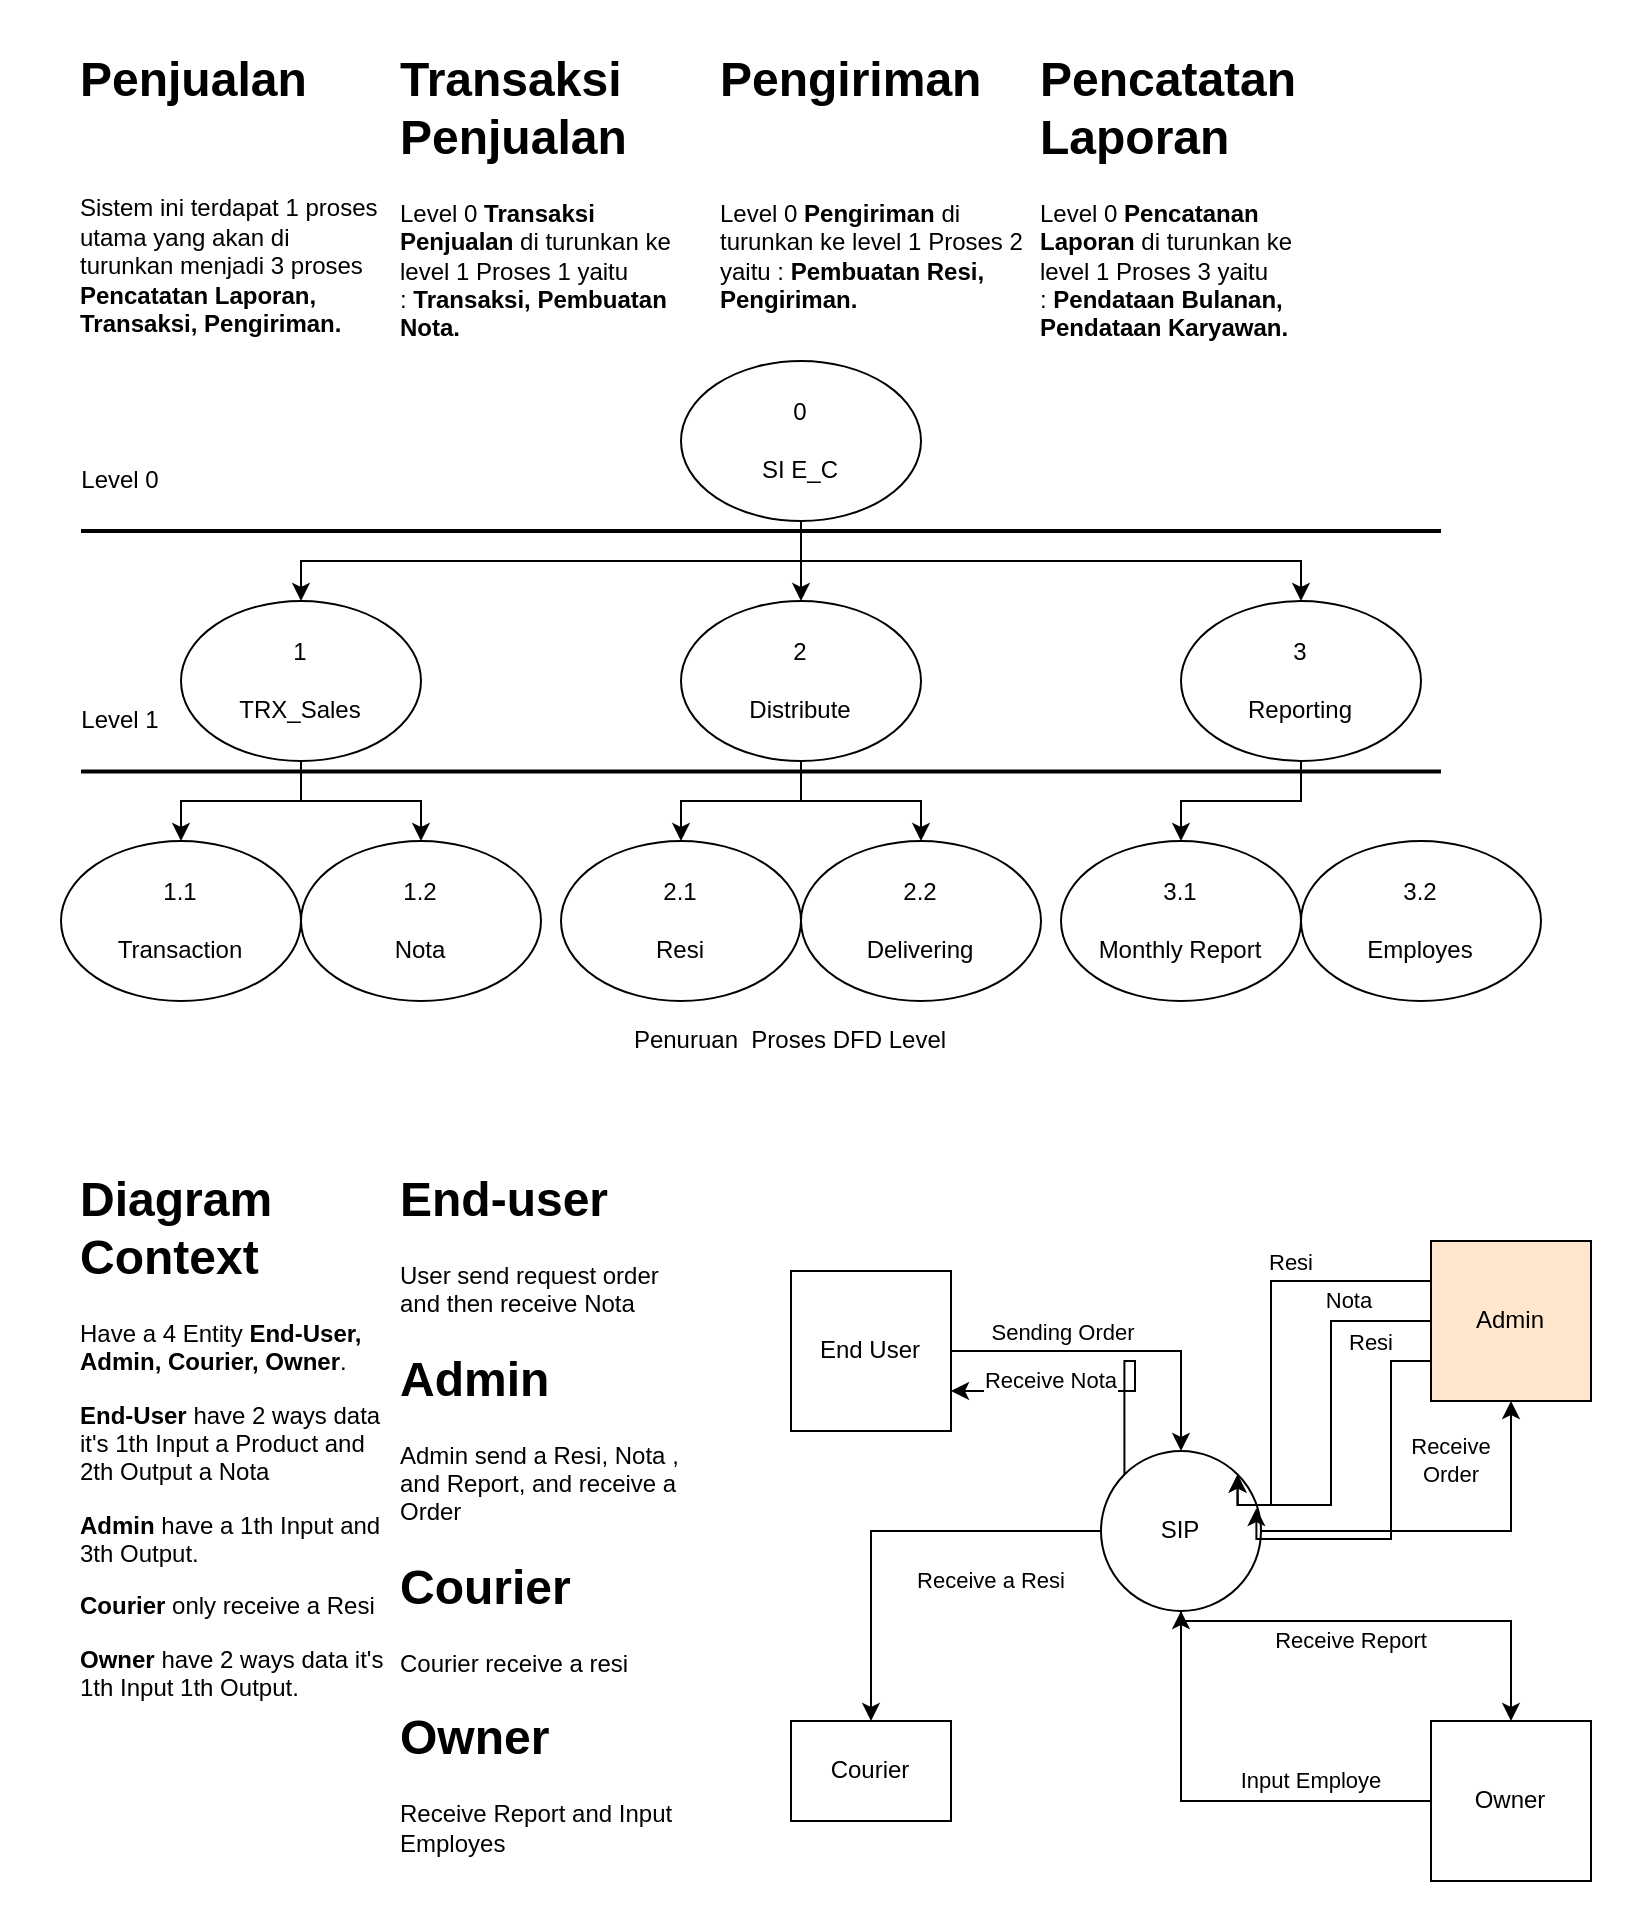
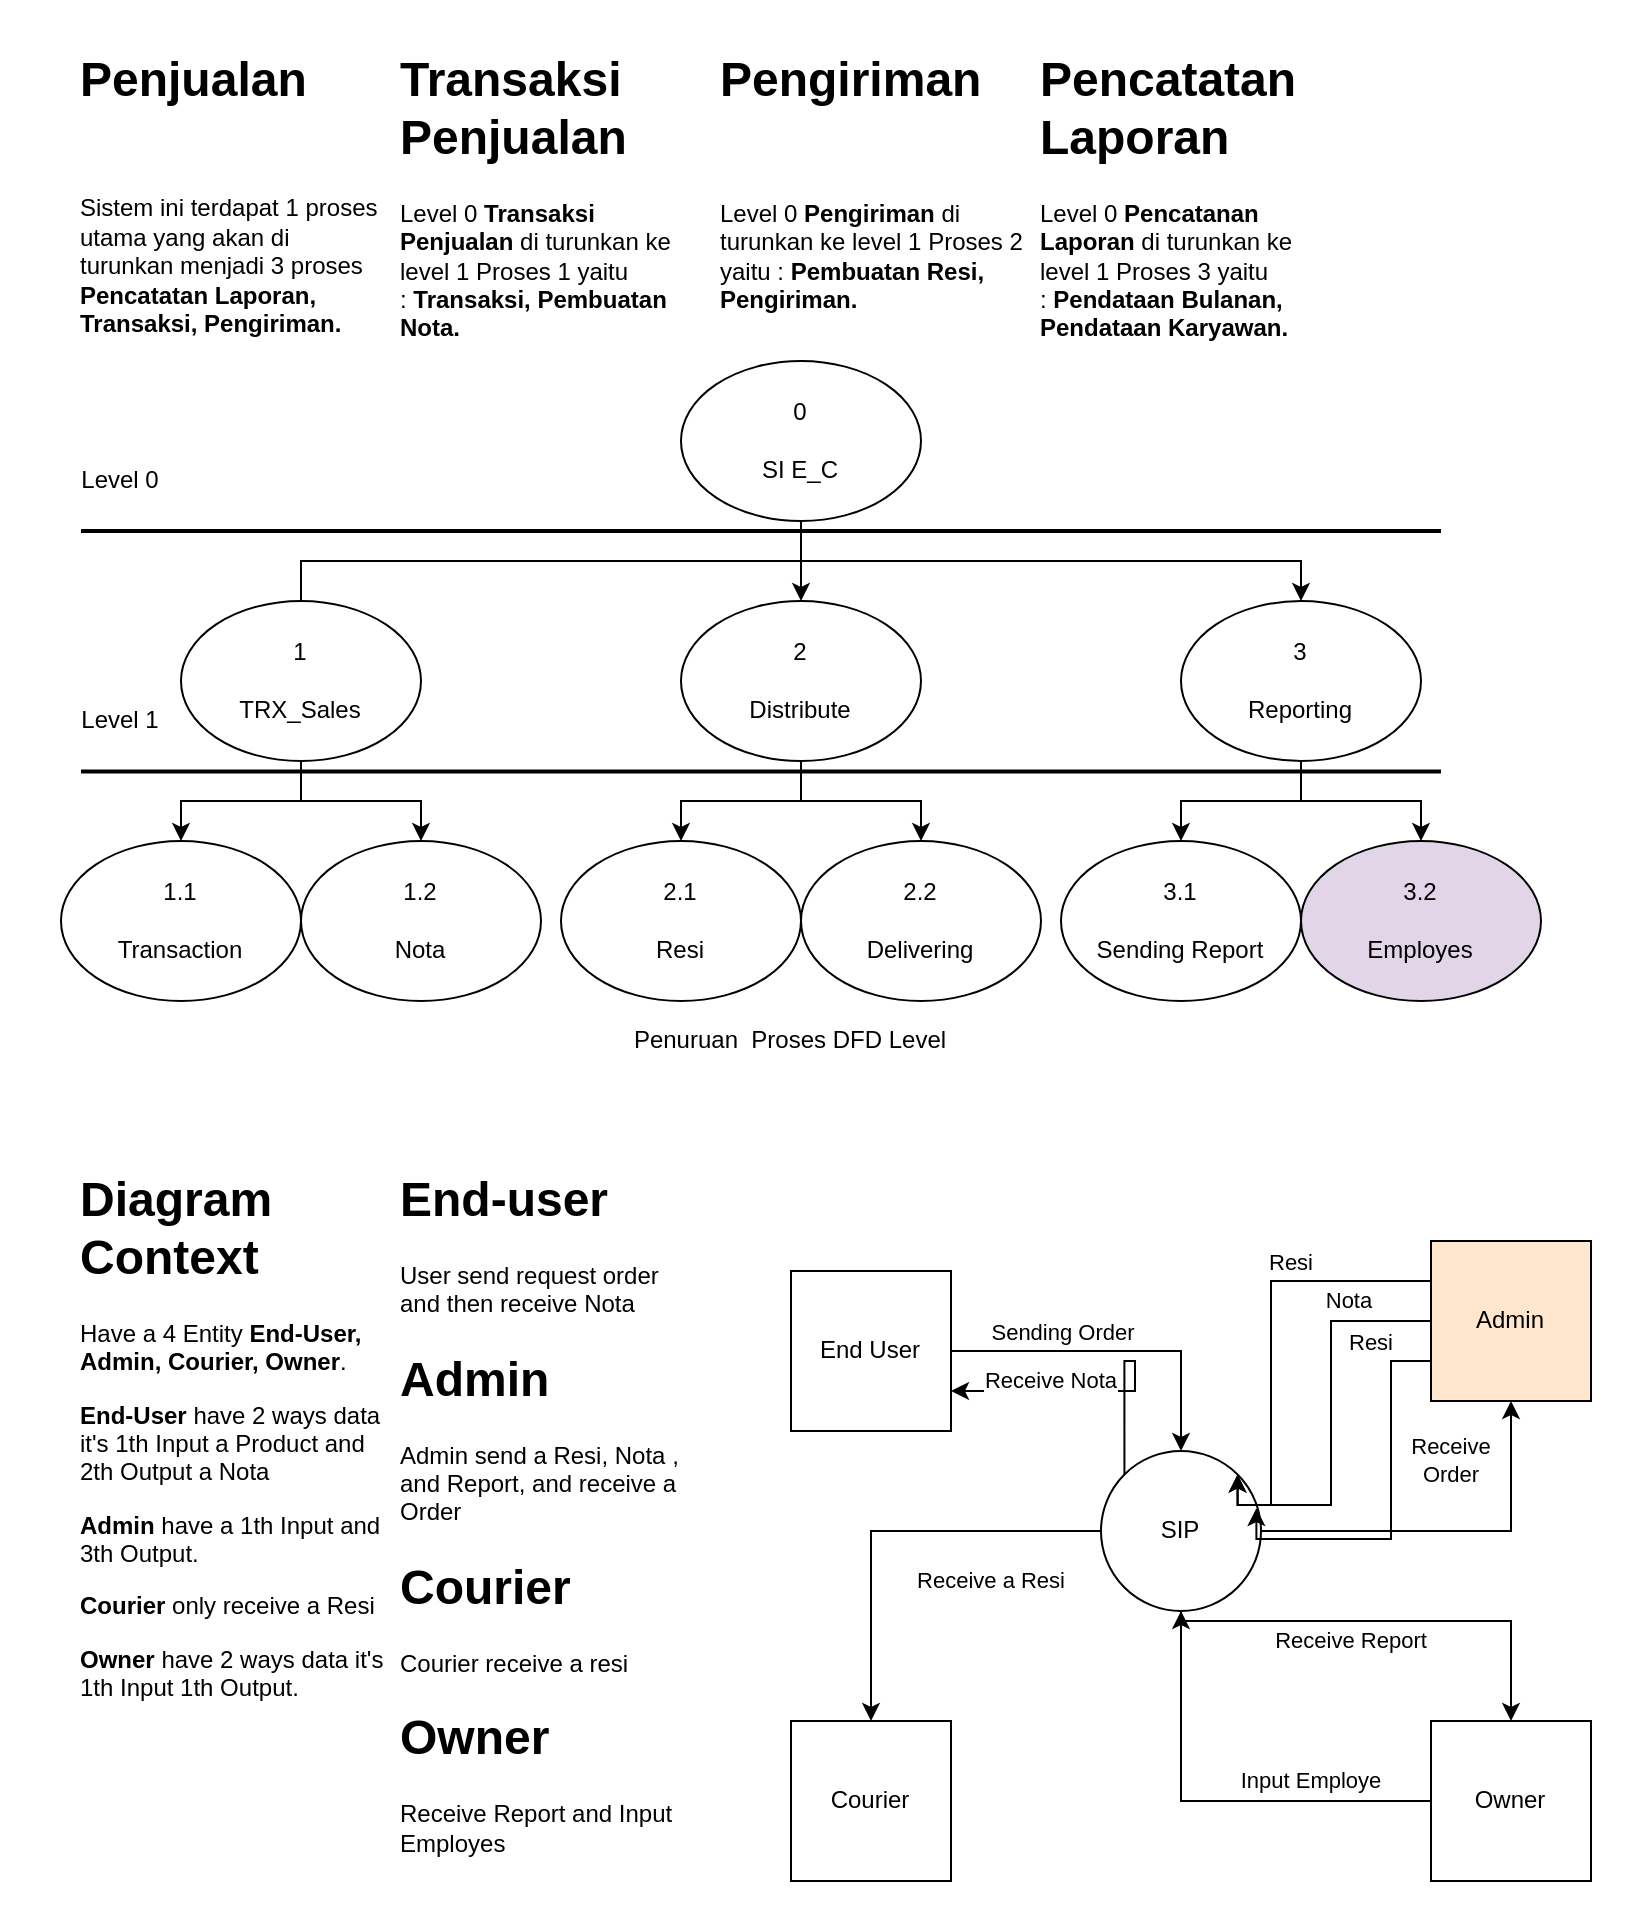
edge "0SI E_C" -> "1TRX_Sales": arrowhead classic -> none
edge "3Reporting" -> "3.2Employes": added
node "3.1Monthly Report": label "3.1Monthly Report" -> "3.1Sending Report"
node "3.2Employes": fillcolor #ffffff -> #e1d5e7
node "Courier": size 160x100 -> 160x160
